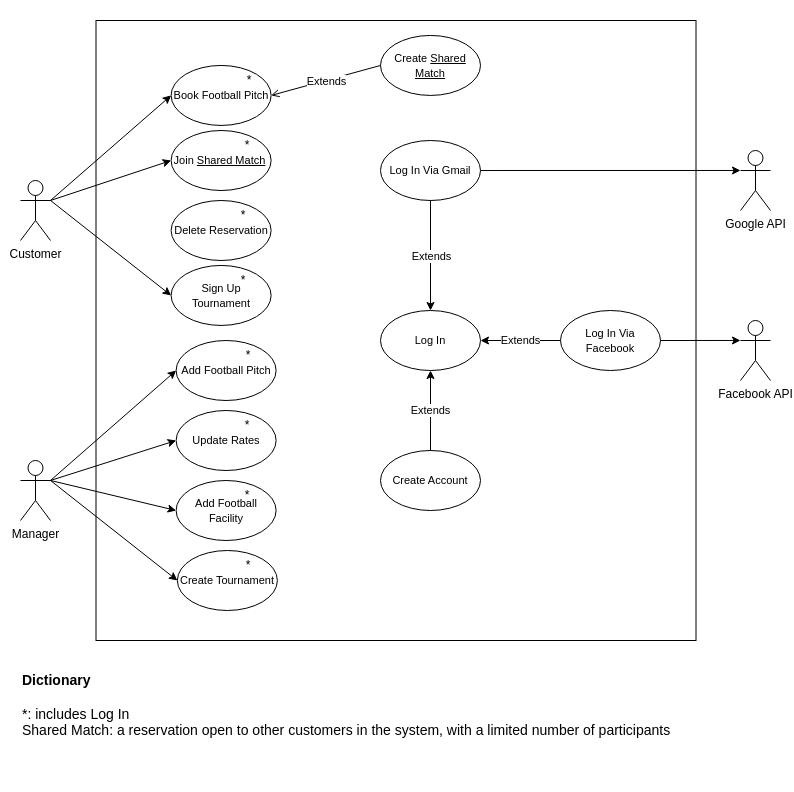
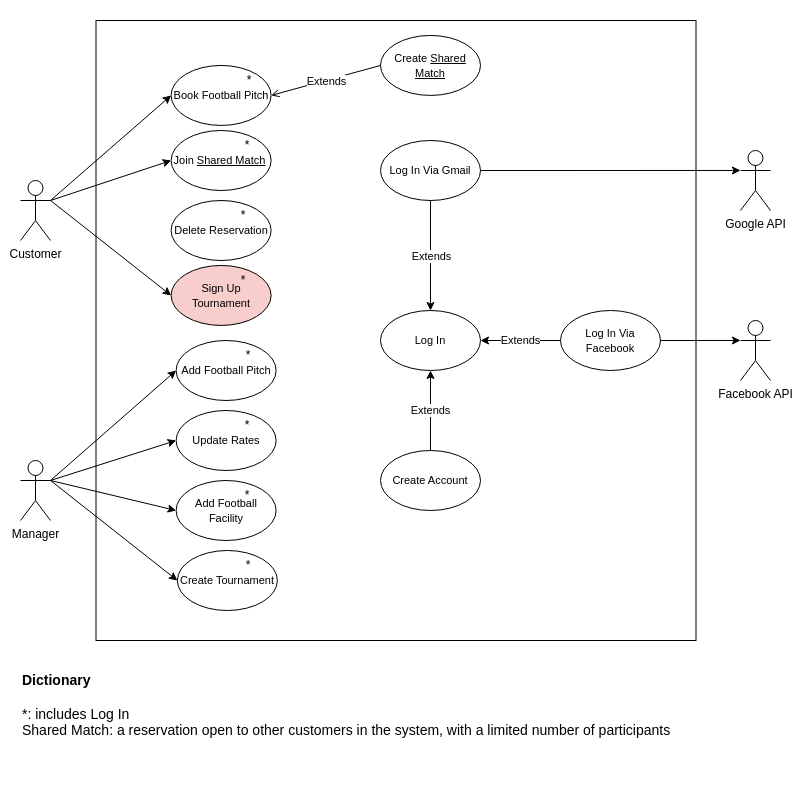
node "Sign Up Tournament": fillcolor #ffffff -> #f8cecc
